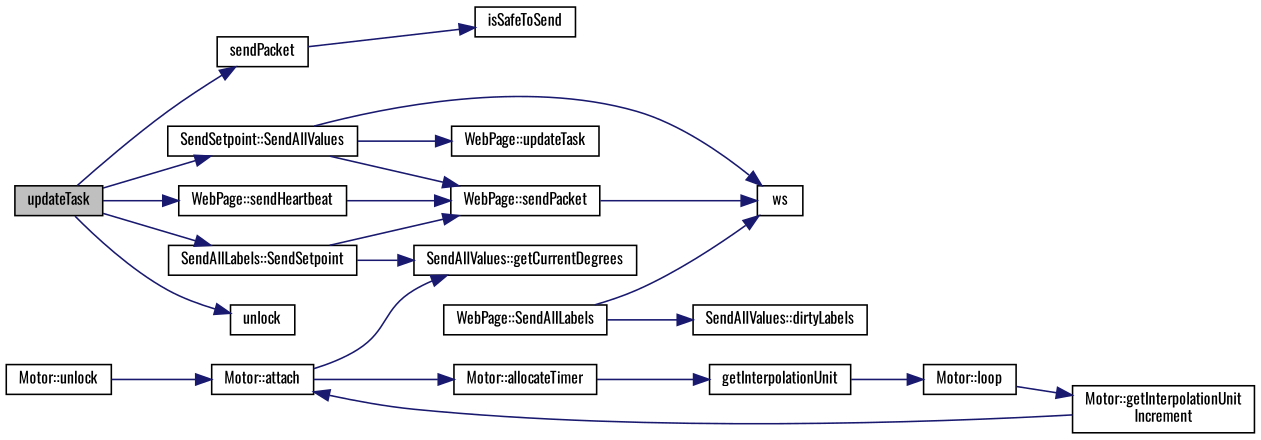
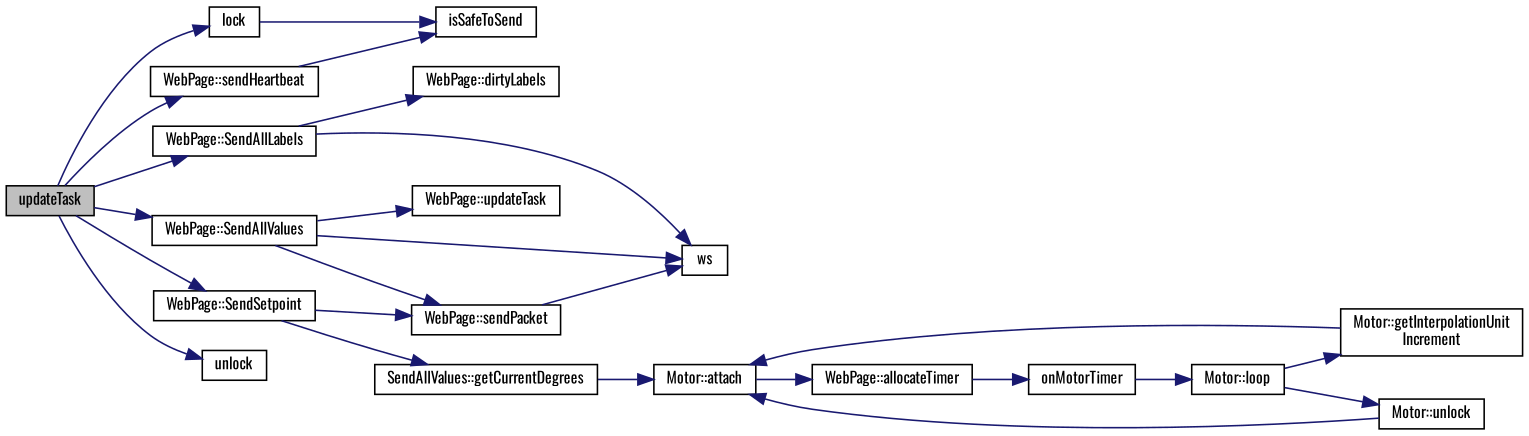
node "sendPacket": label "sendPacket" -> "lock"
node "SendSetpoint::SendAllValues": label "SendSetpoint::SendAllValues" -> "WebPage::SendAllValues"
edge "updateTask" -> "WebPage::SendAllLabels": added
edge "WebPage::sendHeartbeat" -> "WebPage::sendPacket": now "WebPage::sendHeartbeat" -> "isSafeToSend"
node "SendAllLabels::SendSetpoint": label "SendAllLabels::SendSetpoint" -> "WebPage::SendSetpoint"
node "SendAllValues::dirtyLabels": label "SendAllValues::dirtyLabels" -> "WebPage::dirtyLabels"
edge "Motor::attach" -> "SendAllValues::getCurrentDegrees": reversed
node "Motor::allocateTimer": label "Motor::allocateTimer" -> "WebPage::allocateTimer"
node "getInterpolationUnit": label "getInterpolationUnit" -> "onMotorTimer"
edge "Motor::loop" -> "Motor::unlock": added
